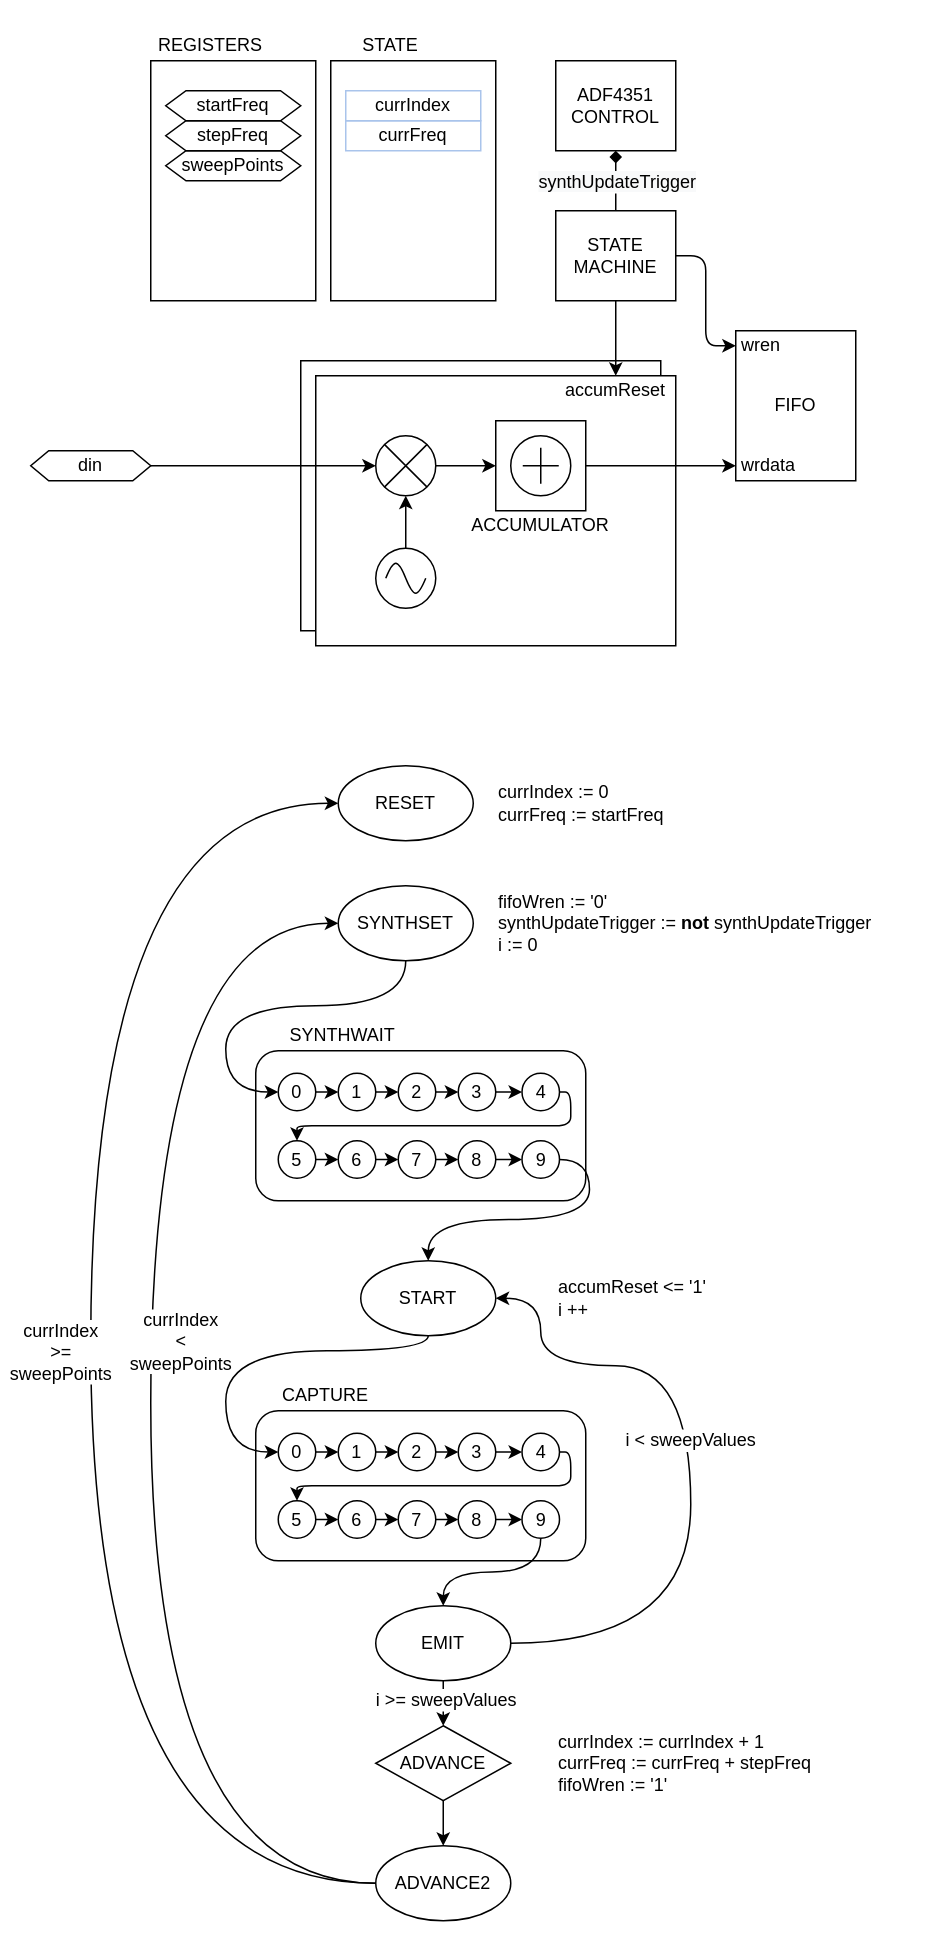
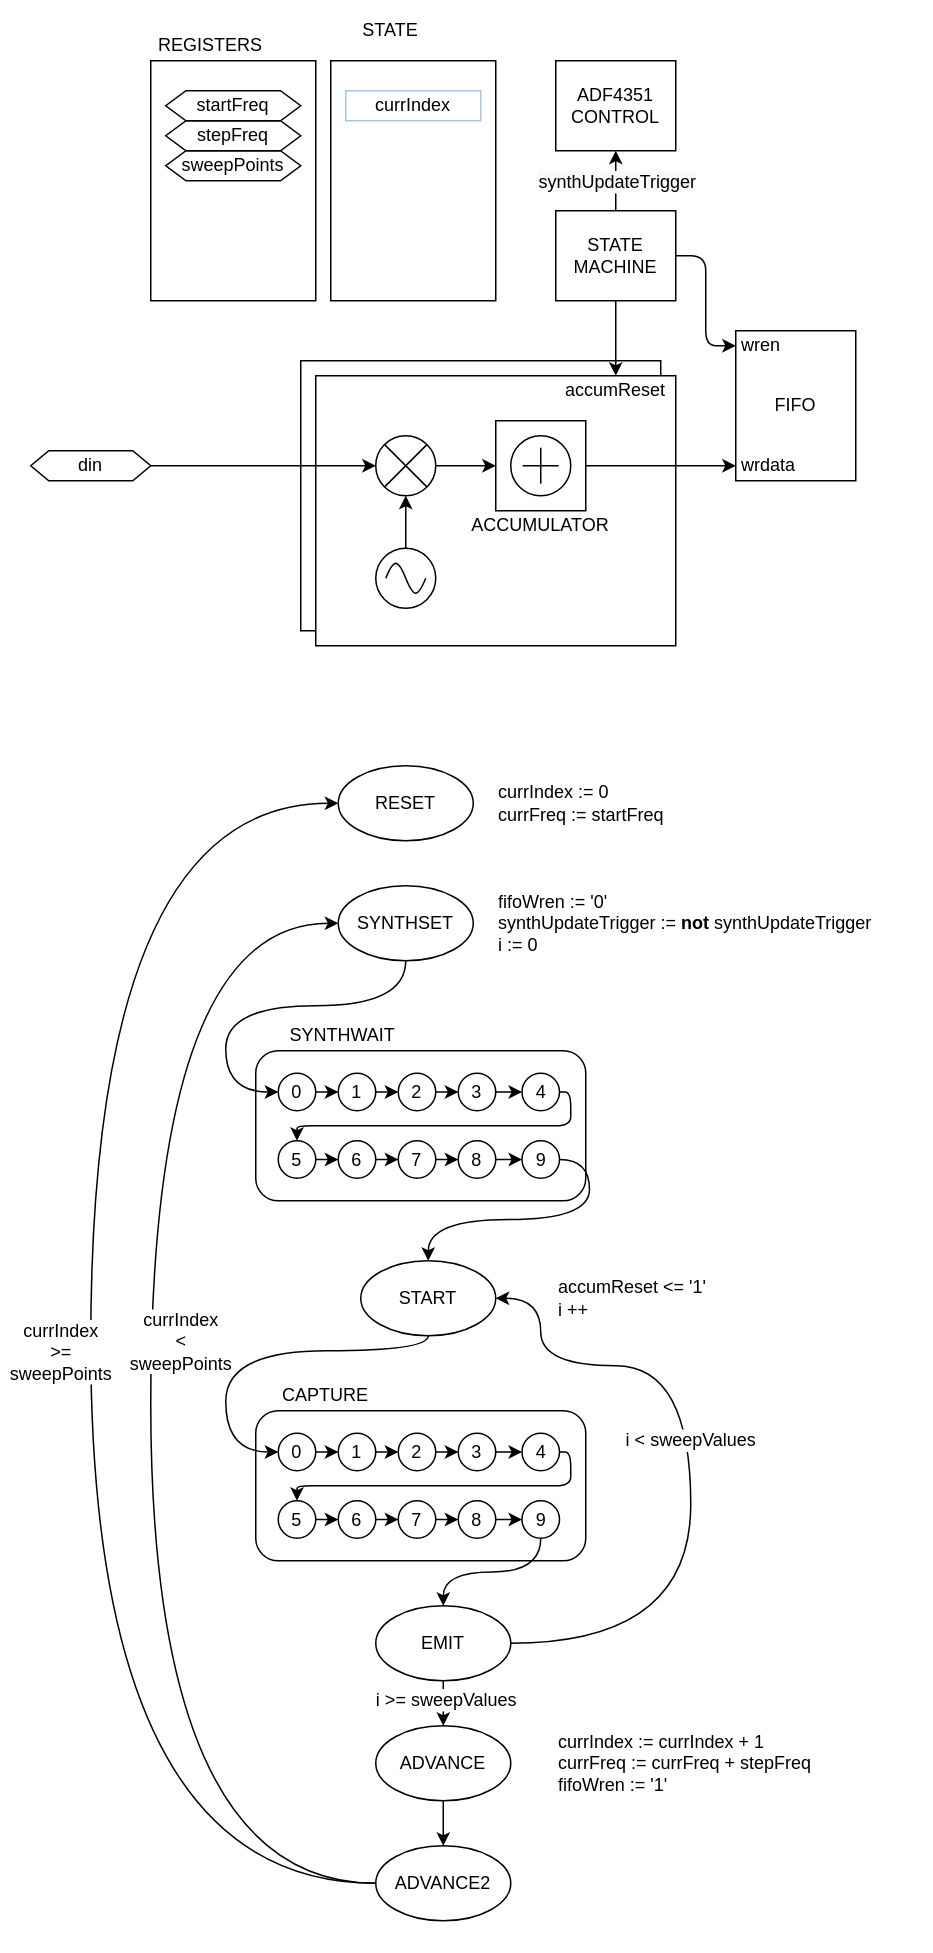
node "STATE": moved (391, 46) -> (391, 31)
node "currFreq": removed
edge "STATE MACHINE" -> "ADF4351 CONTROL": arrowhead diamond -> classic
node "ADVANCE": shape diamond -> ellipse
